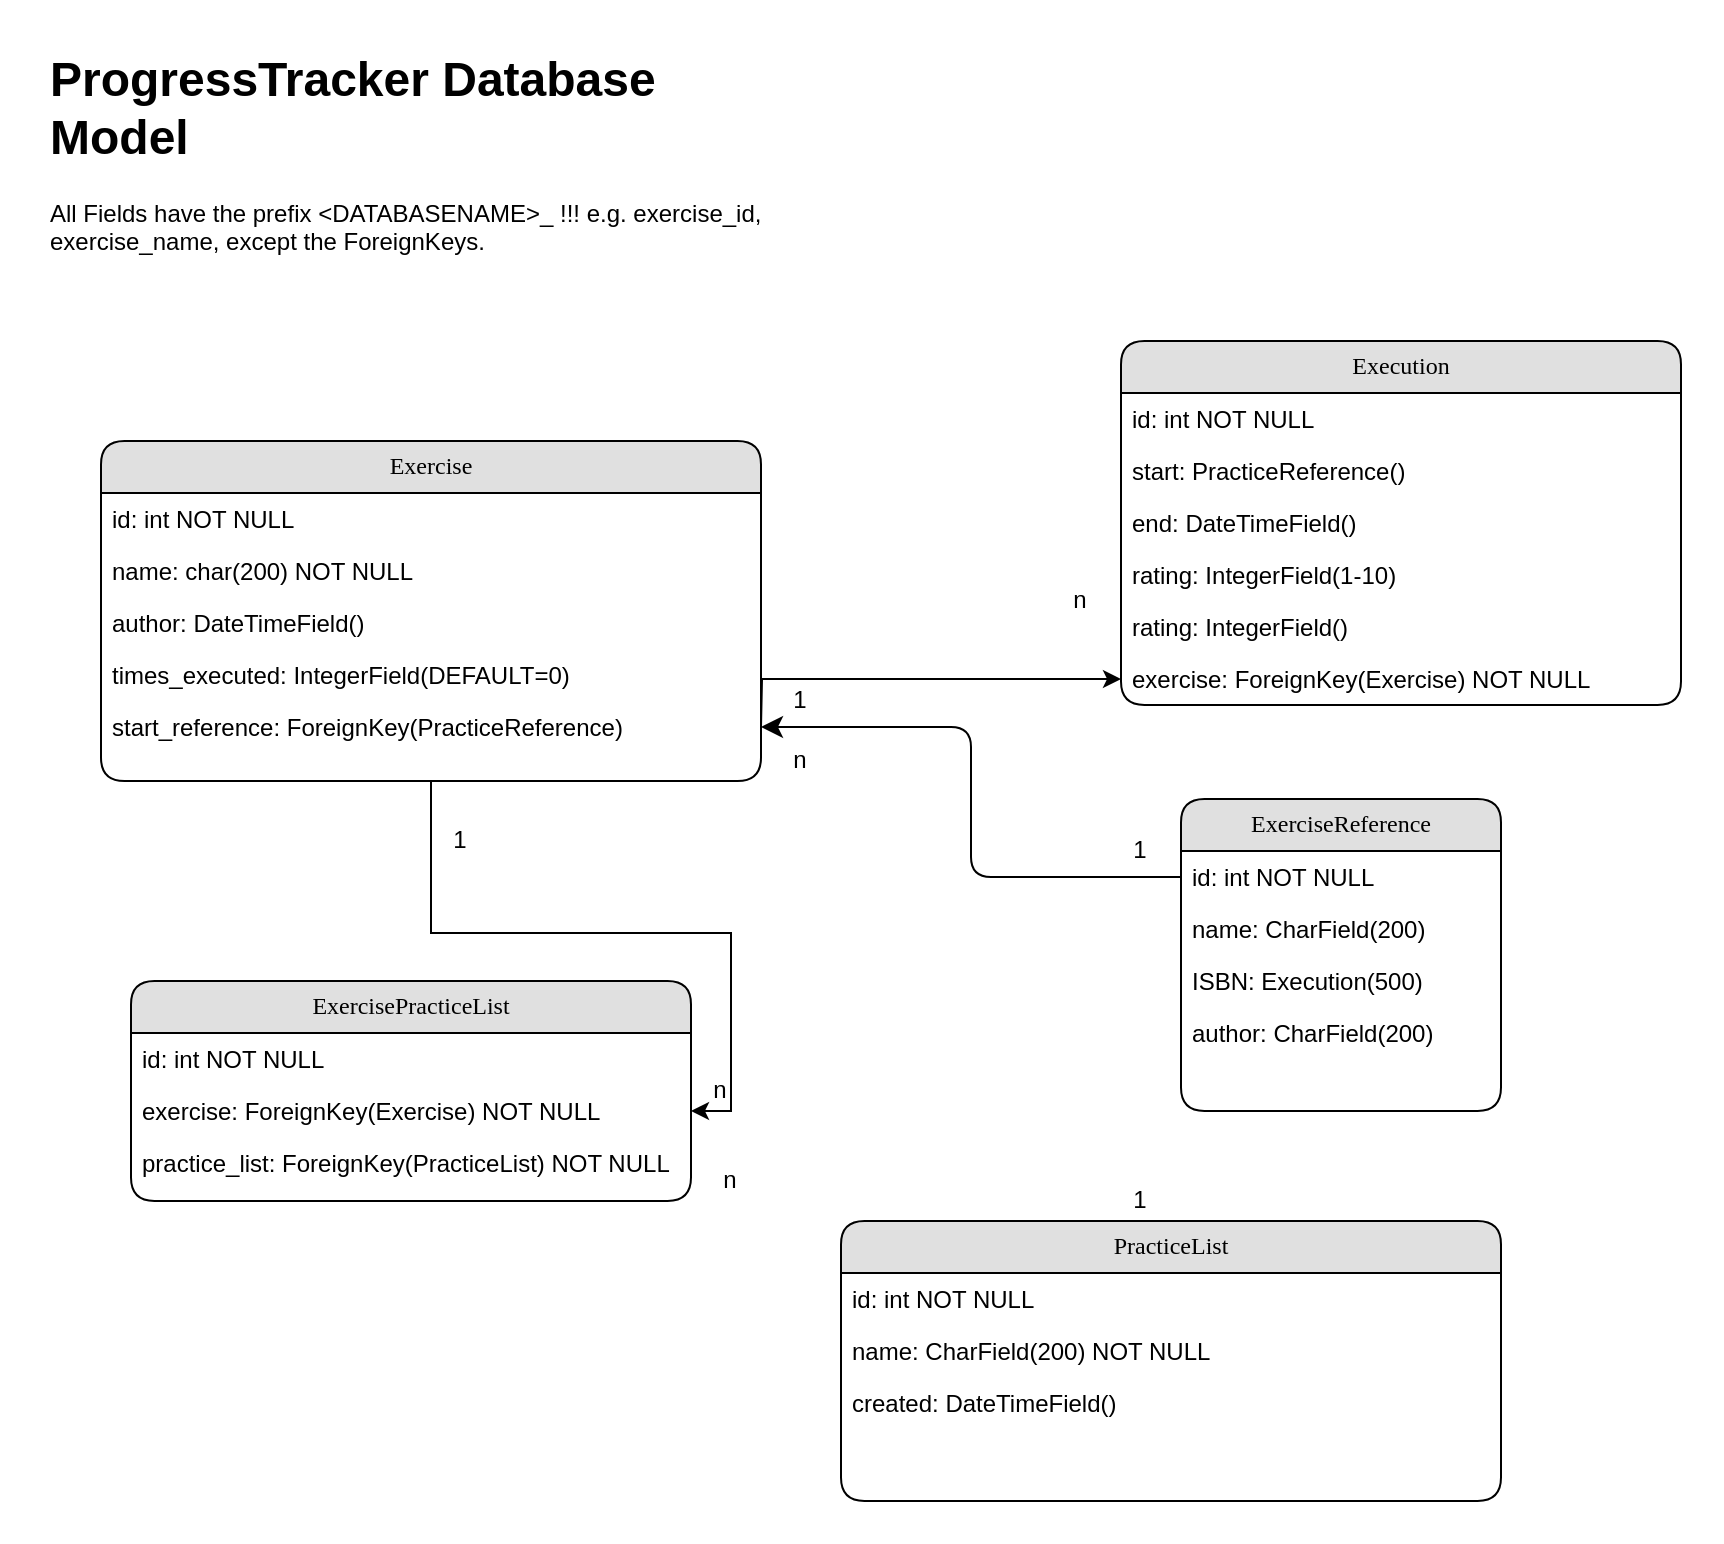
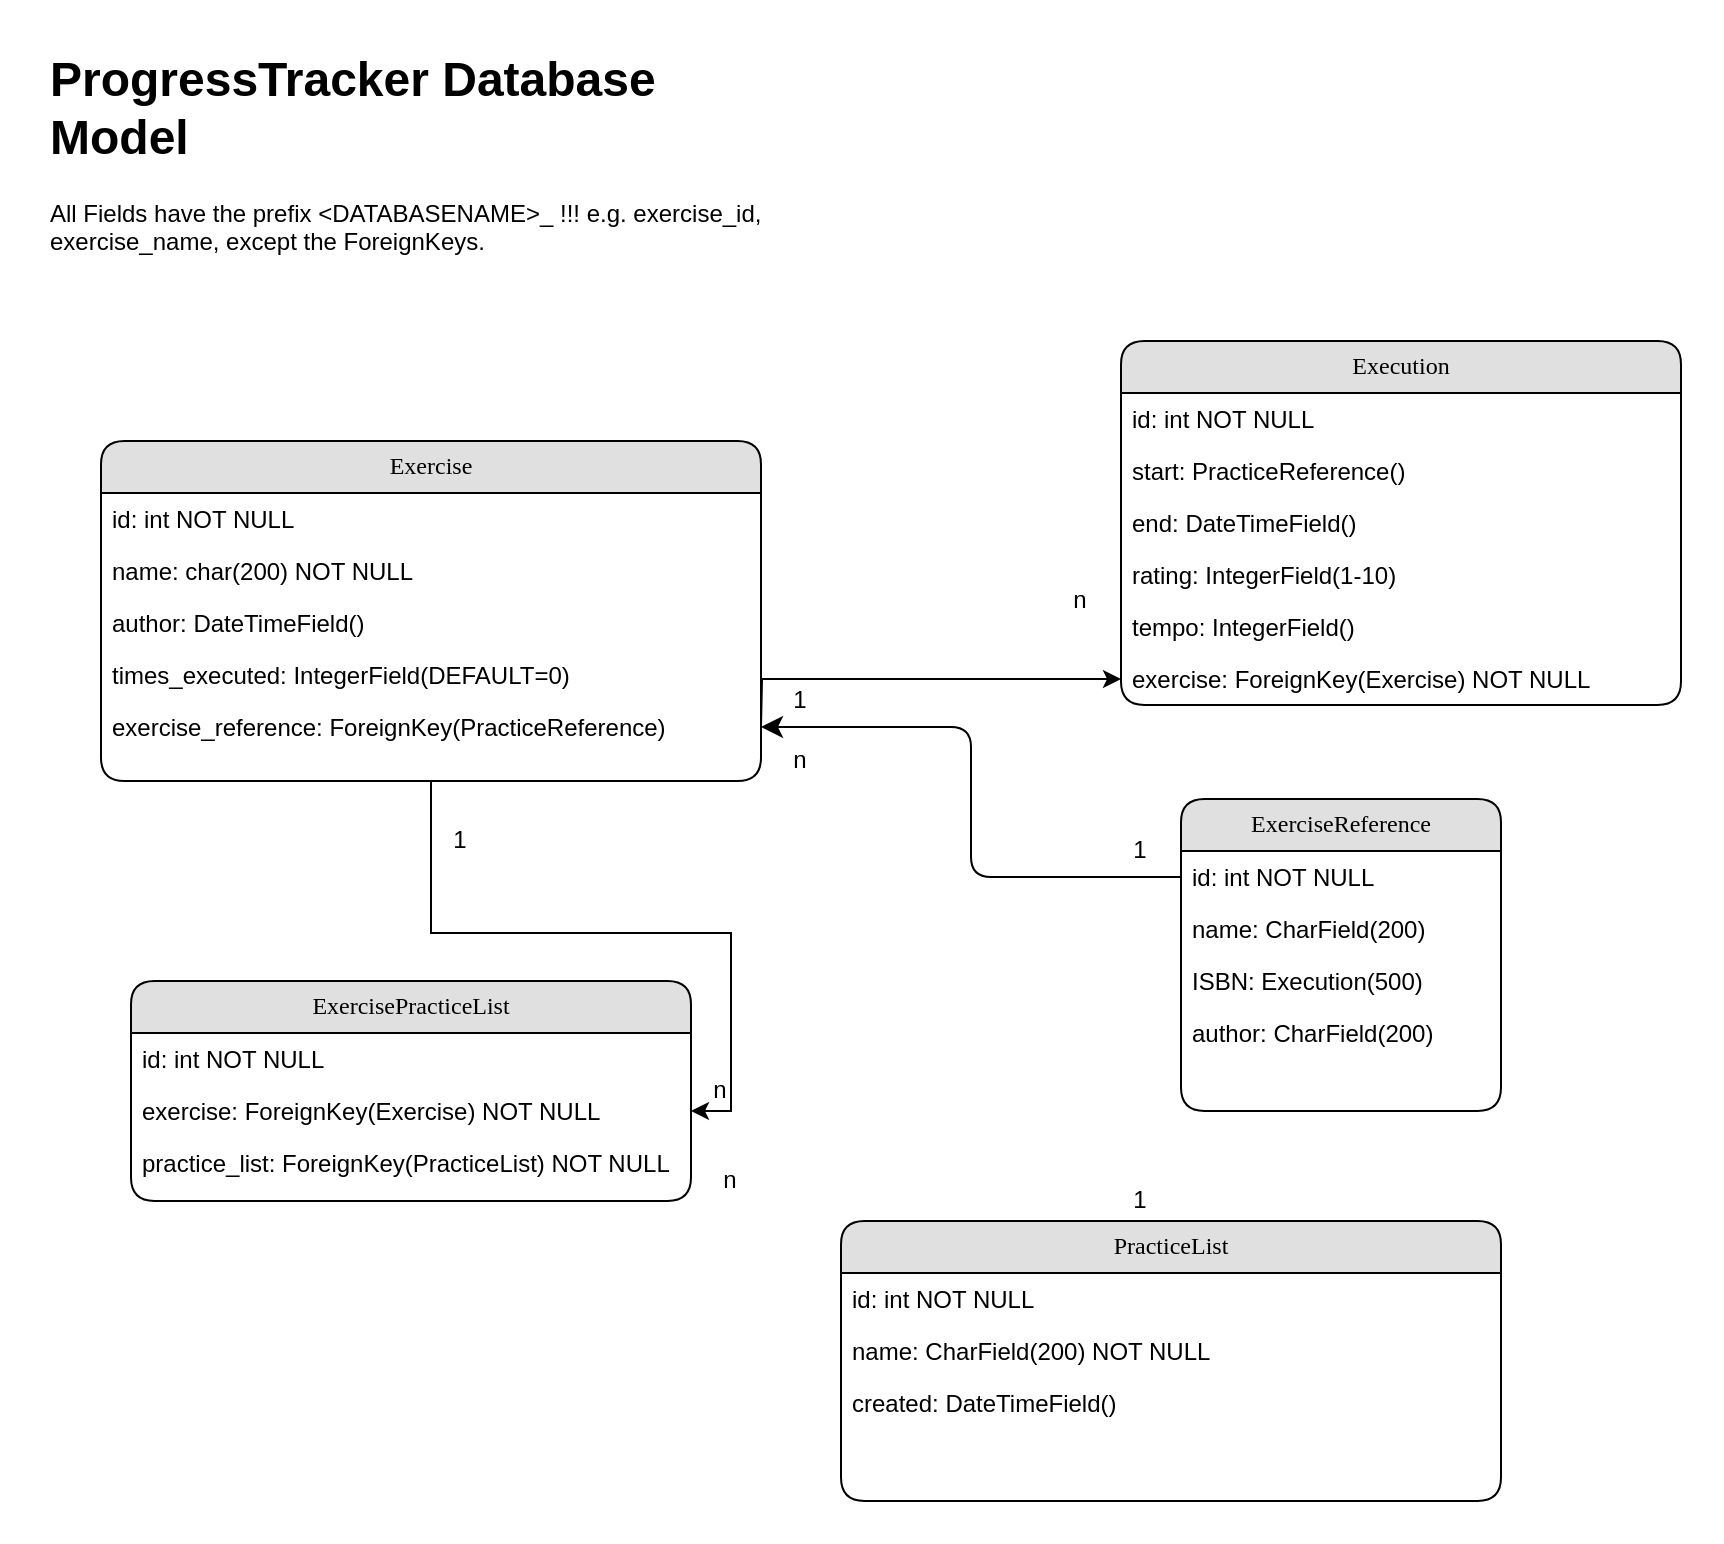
node "rating: IntegerField()": label "rating: IntegerField()" -> "tempo: IntegerField()"
node "start_reference: ForeignKey(PracticeReference)": label "start_reference: ForeignKey(PracticeReference)" -> "exercise_reference: ForeignKey(PracticeReference)"
